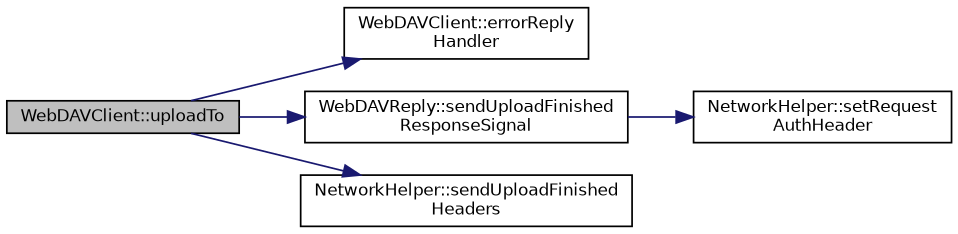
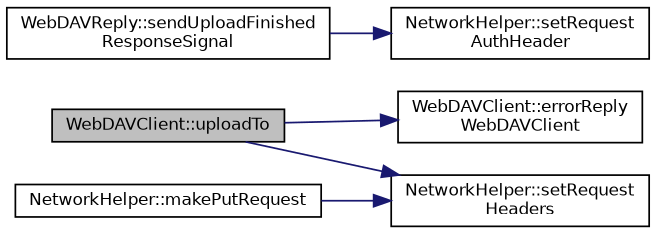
node "WebDAVClient::errorReply Handler": label "WebDAVClient::errorReply Handler" -> "WebDAVClient::errorReply WebDAVClient"
edge "WebDAVClient::uploadTo" -> "WebDAVReply::sendUploadFinished ResponseSignal": removed
node "NetworkHelper::makePutRequest": added
node "NetworkHelper::sendUploadFinished Headers": label "NetworkHelper::sendUploadFinished Headers" -> "NetworkHelper::setRequest Headers"
